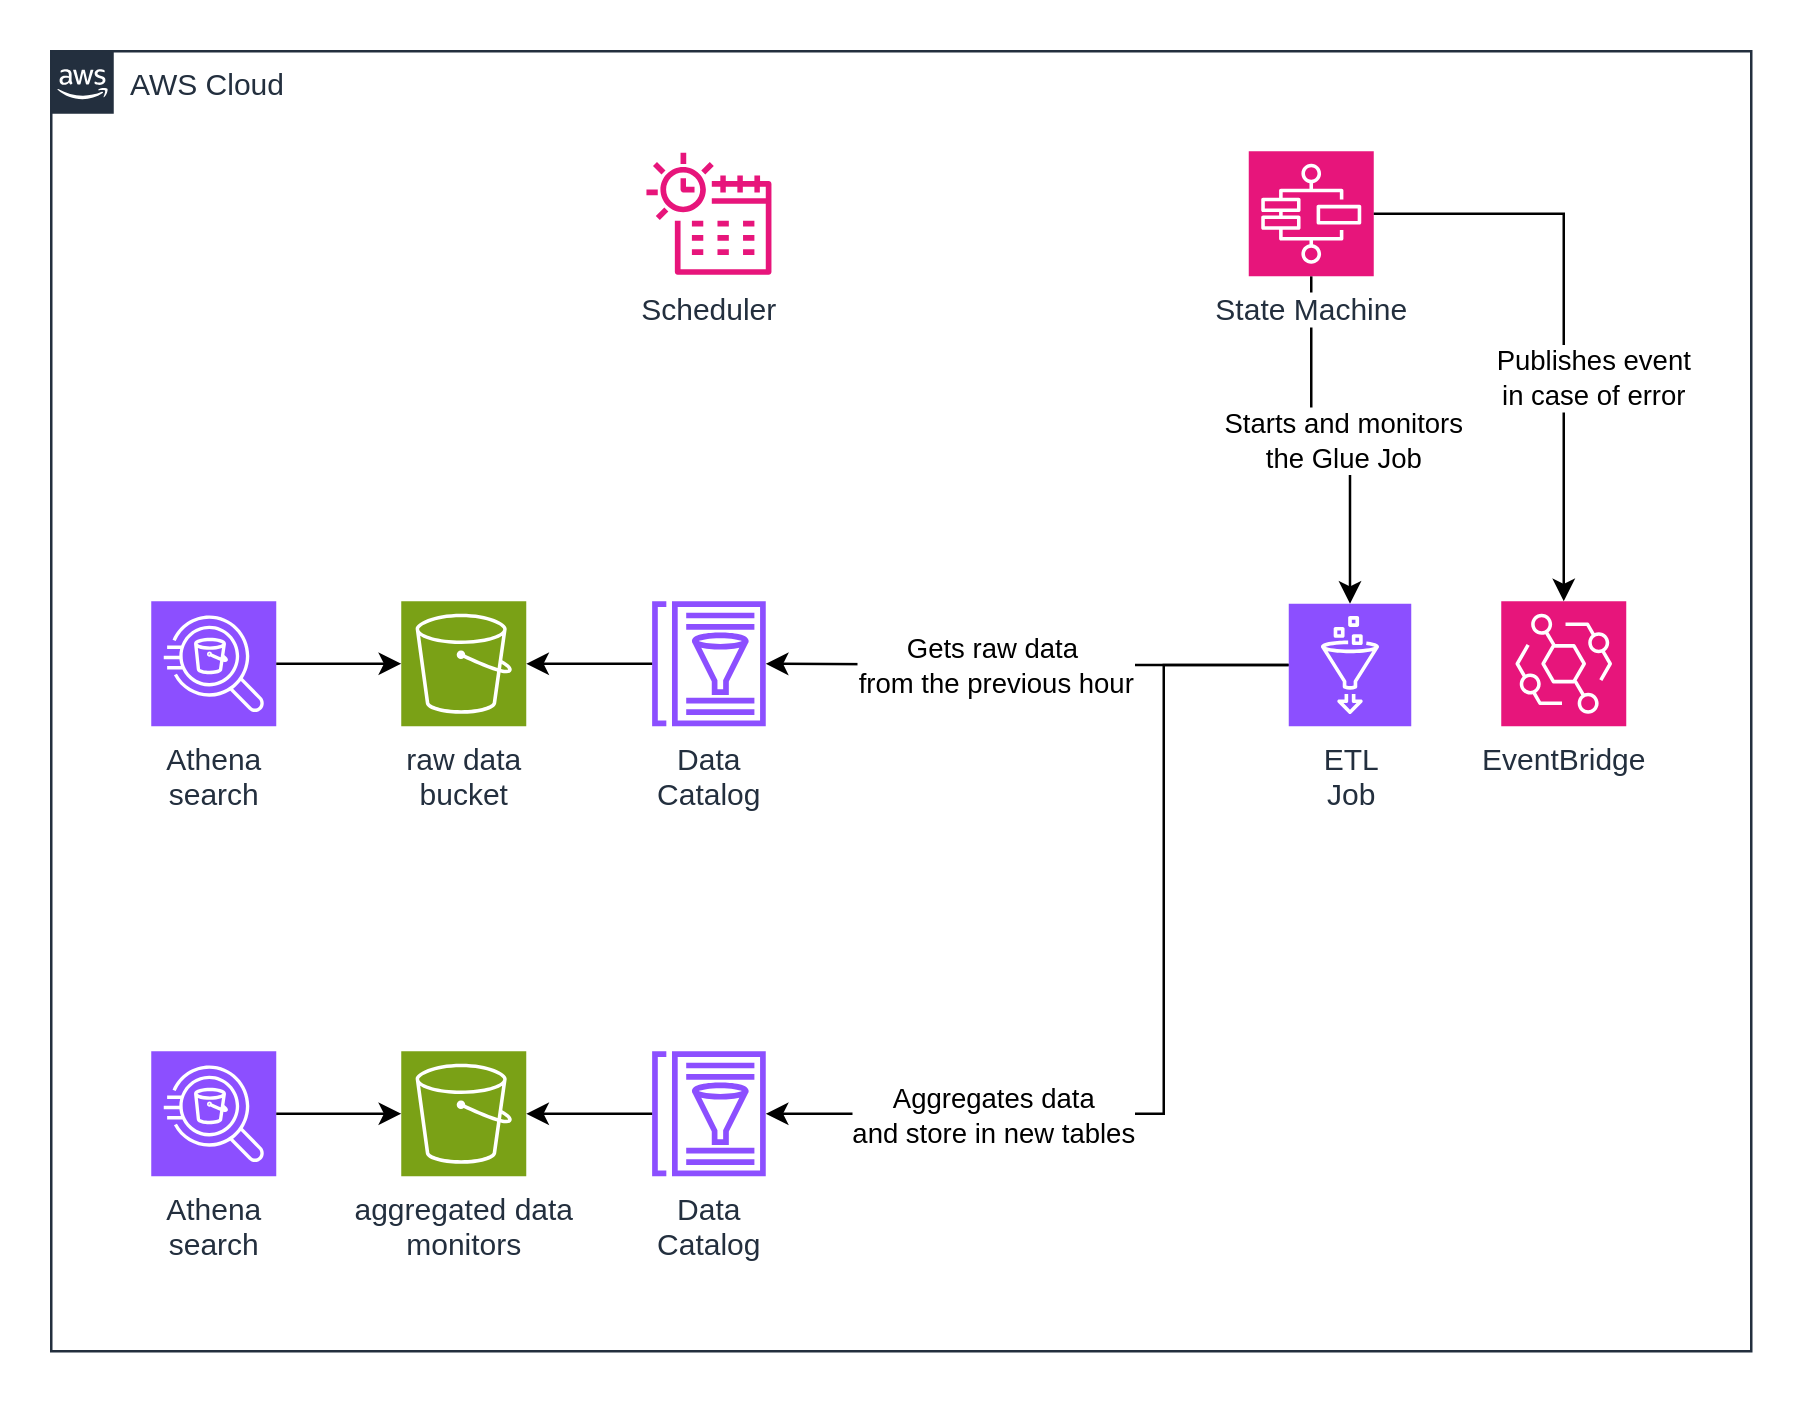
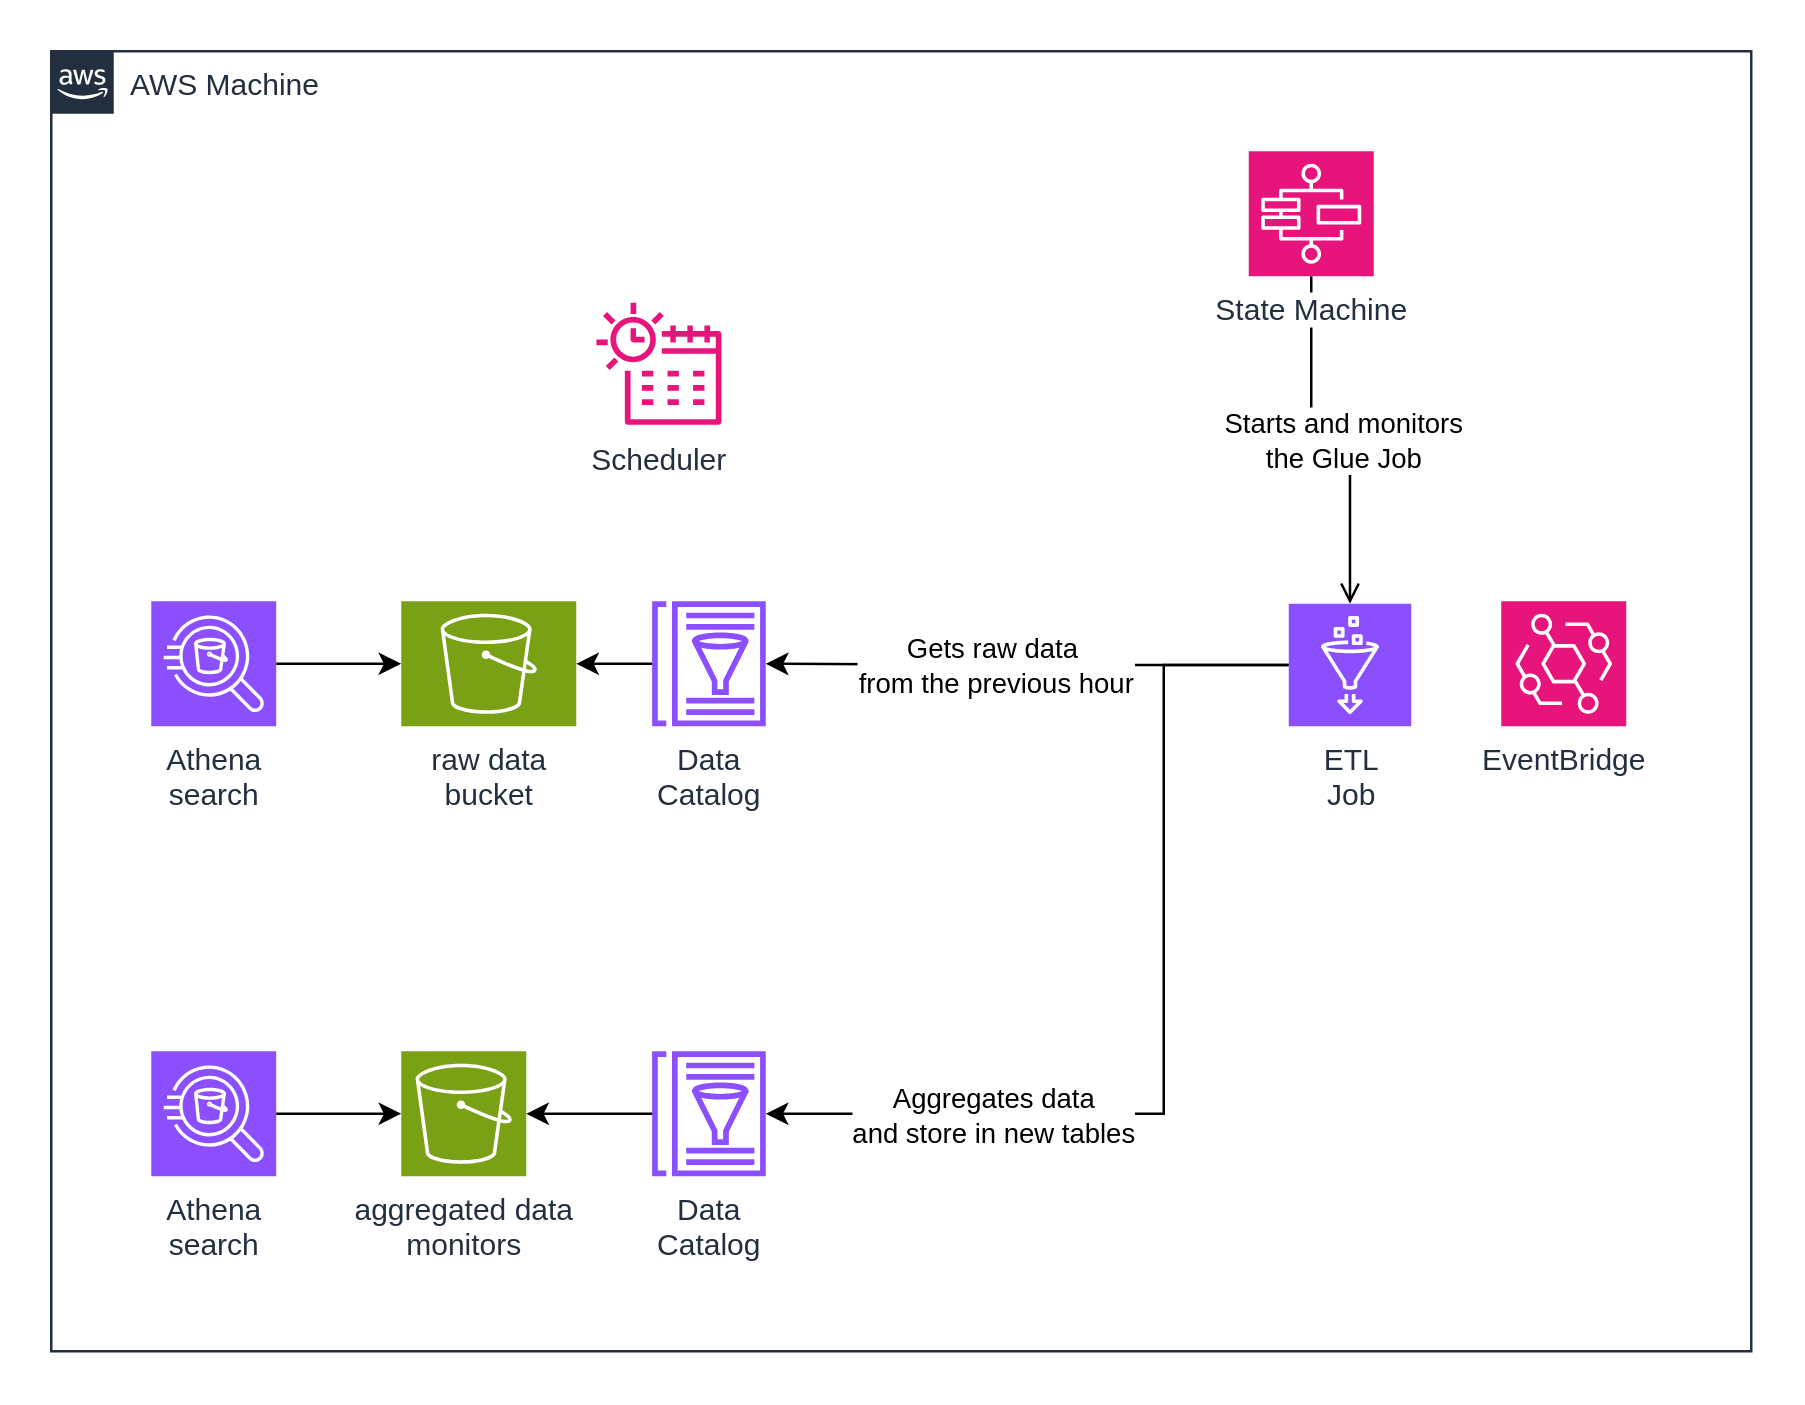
node "AWS Cloud": label "AWS Cloud" -> "AWS Machine"
node "Scheduler": moved (709, 214) -> (659, 364)
edge "State Machine" -> "EventBridge": removed, label "Publishes event in case of error"
edge "State Machine" -> "ETL Job": arrowhead classic -> open
node "raw data bucket": size 125x125 -> 175x125
